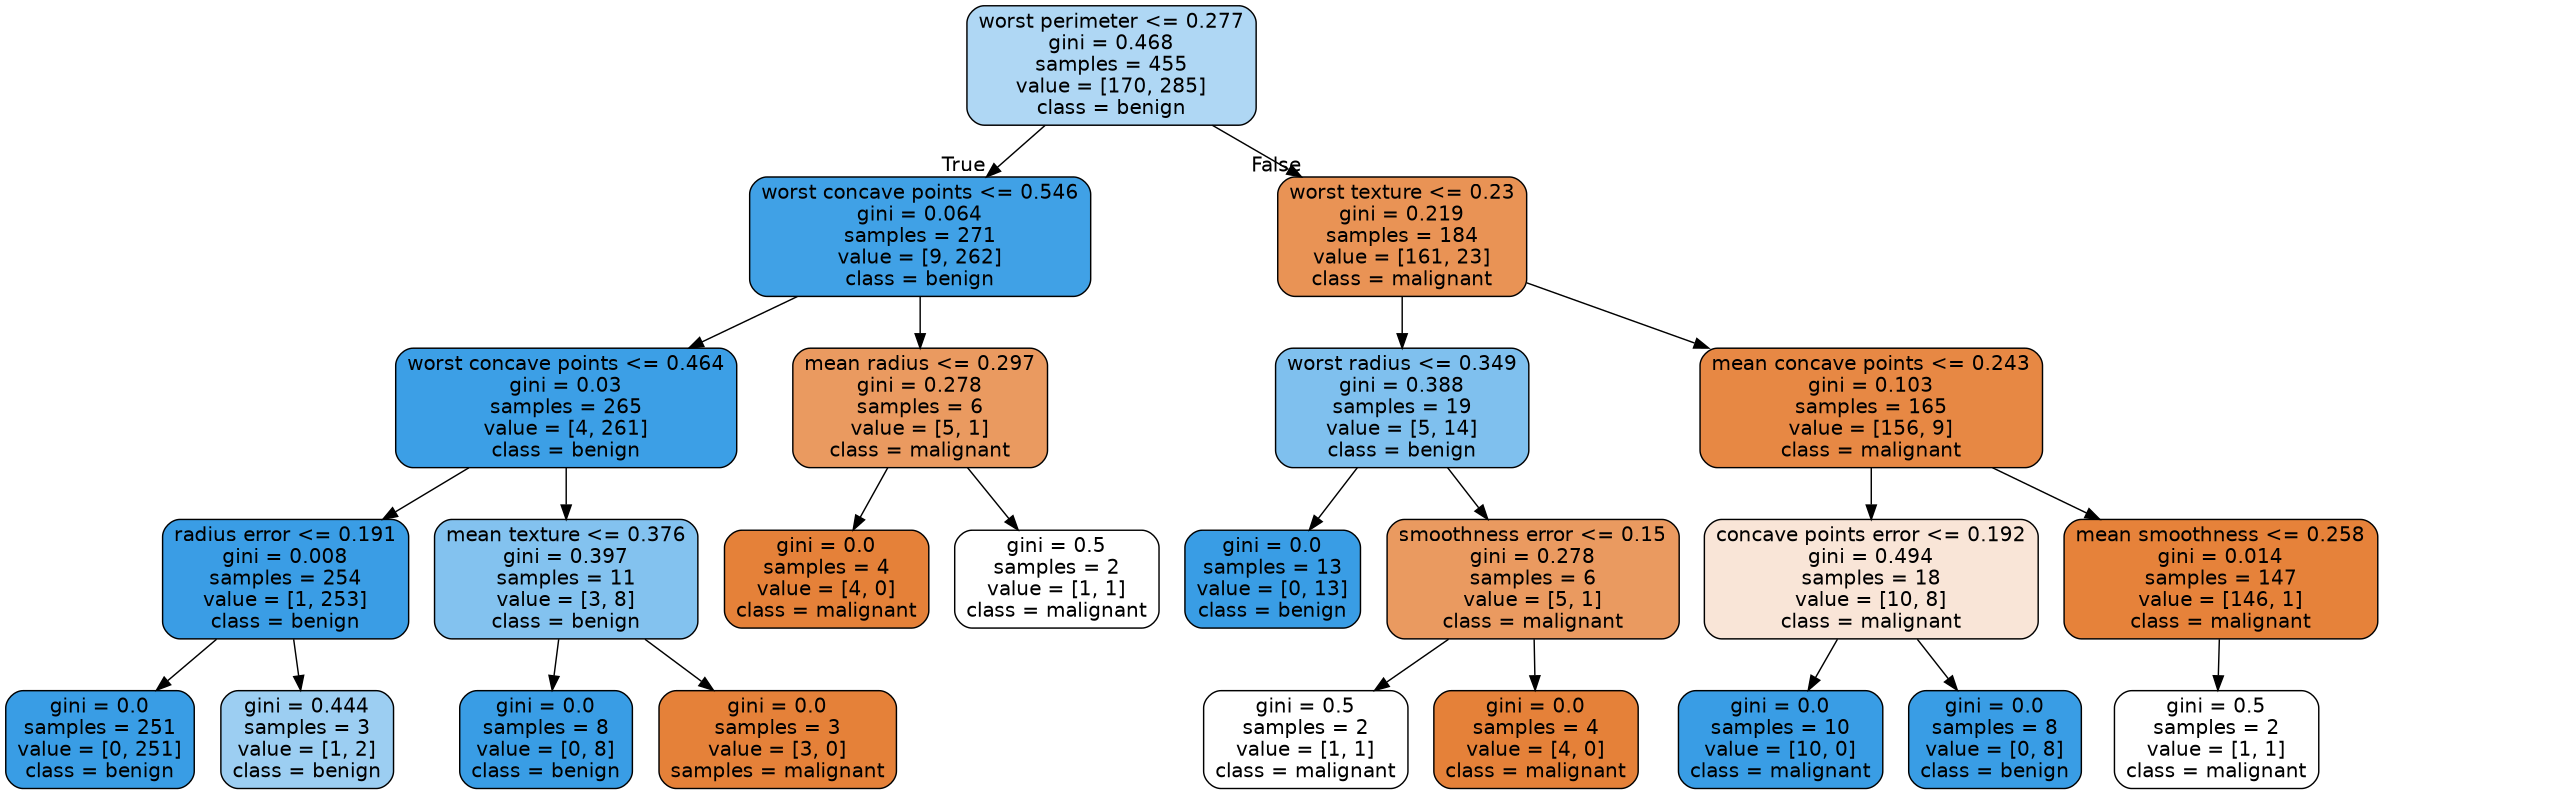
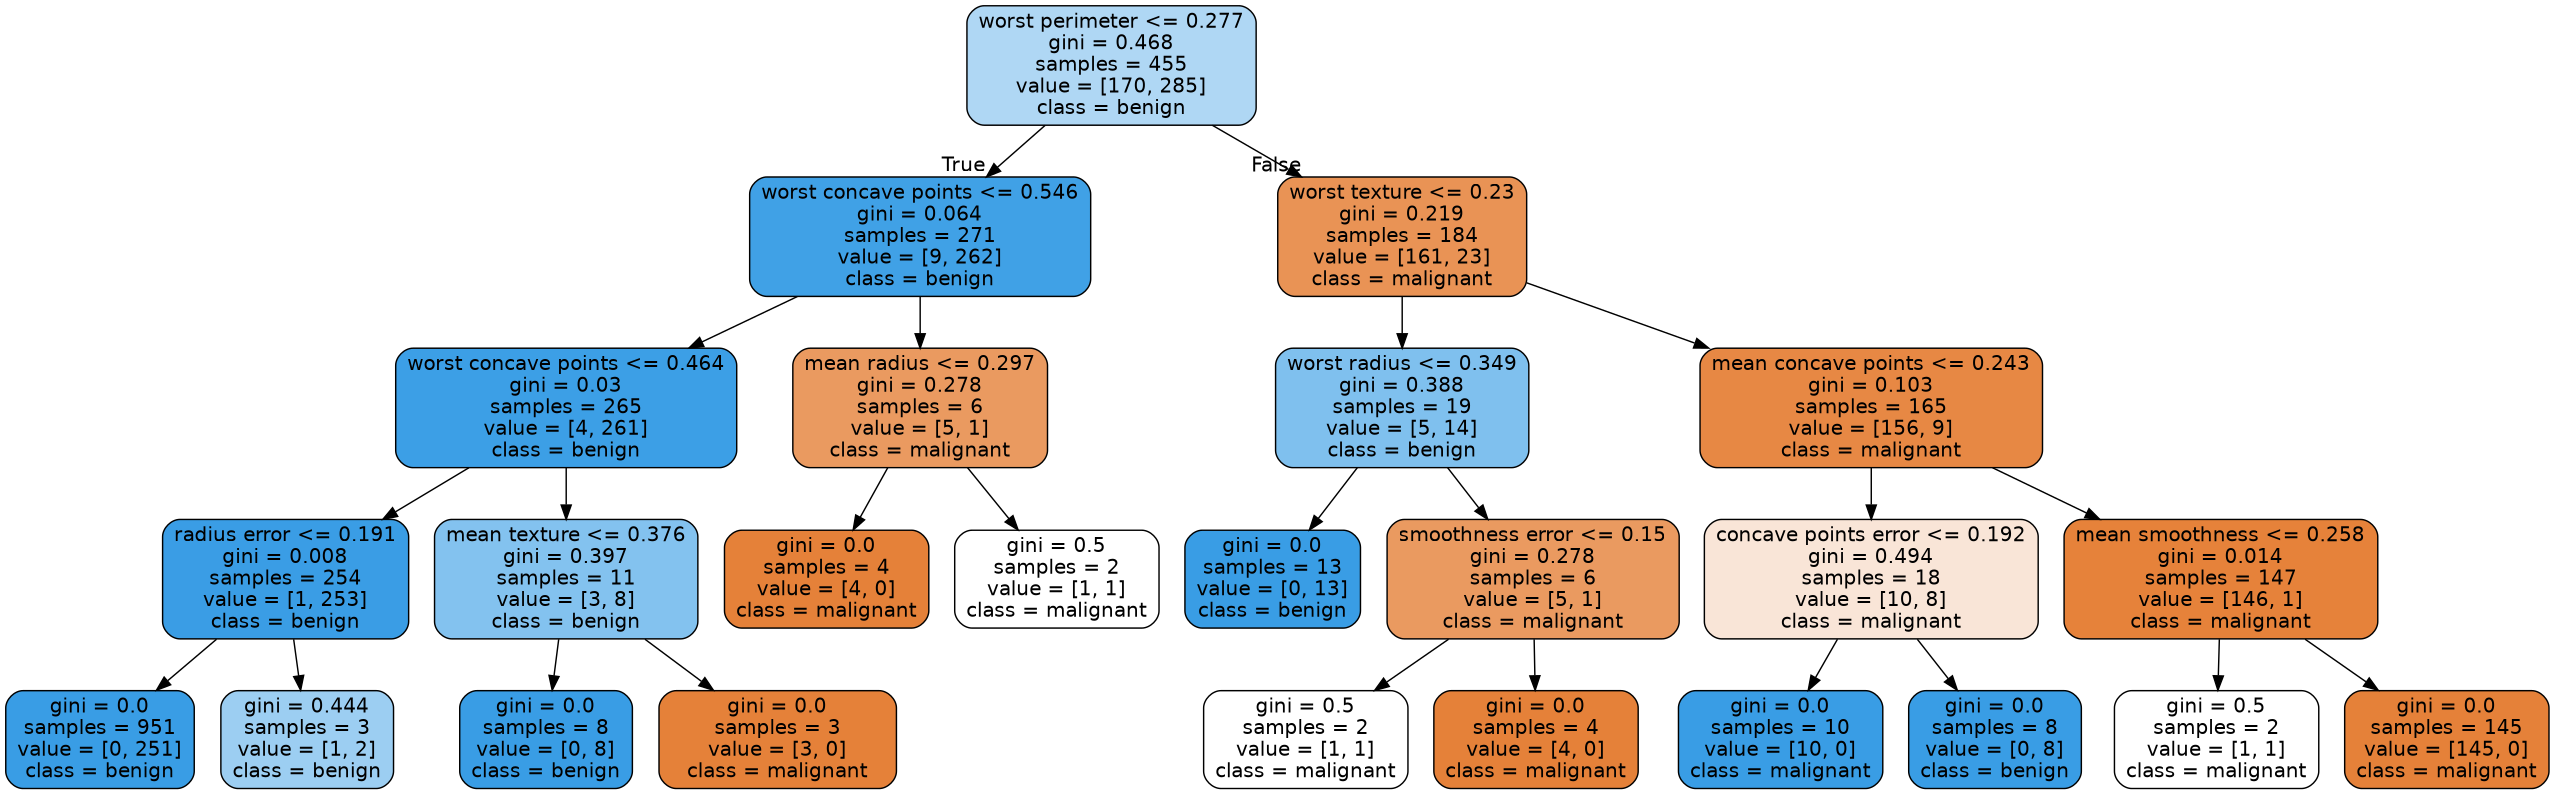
node "gini = 0.0 samples = 251 value = [0, 251] class = benign": label "gini = 0.0 samples = 251 value = [0, 251] class = benign" -> "gini = 0.0 samples = 951 value = [0, 251] class = benign"
node "gini = 0.0 samples = 3 value = [3, 0] samples = malignant": label "gini = 0.0 samples = 3 value = [3, 0] samples = malignant" -> "gini = 0.0 samples = 3 value = [3, 0] class = malignant"
node "gini = 0.0 samples = 145 value = [145, 0] class = malignant": added
